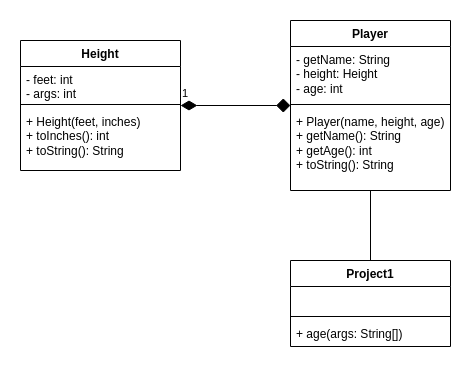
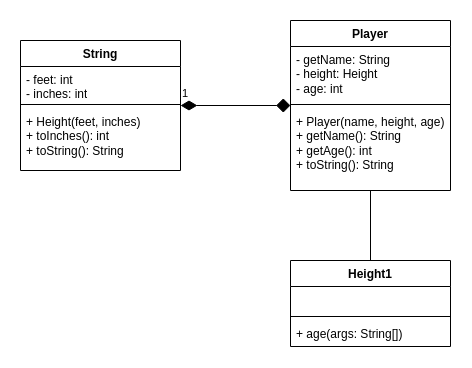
node "Height": label "Height" -> "String"
node "- feet: int - args: int": label "- feet: int - args: int" -> "- feet: int - inches: int"
node "Project1": label "Project1" -> "Height1"
